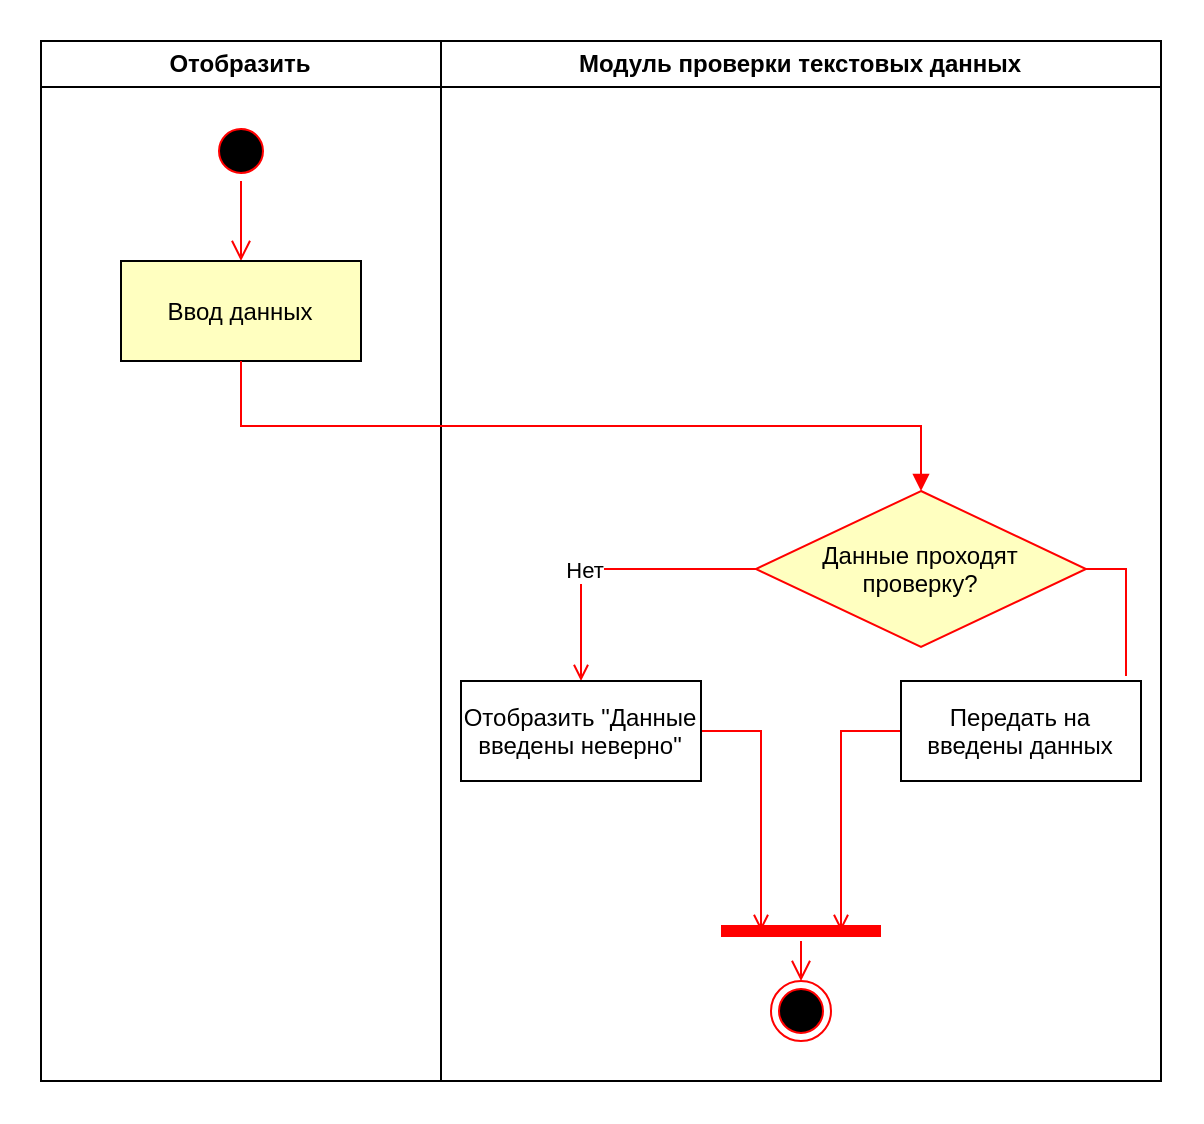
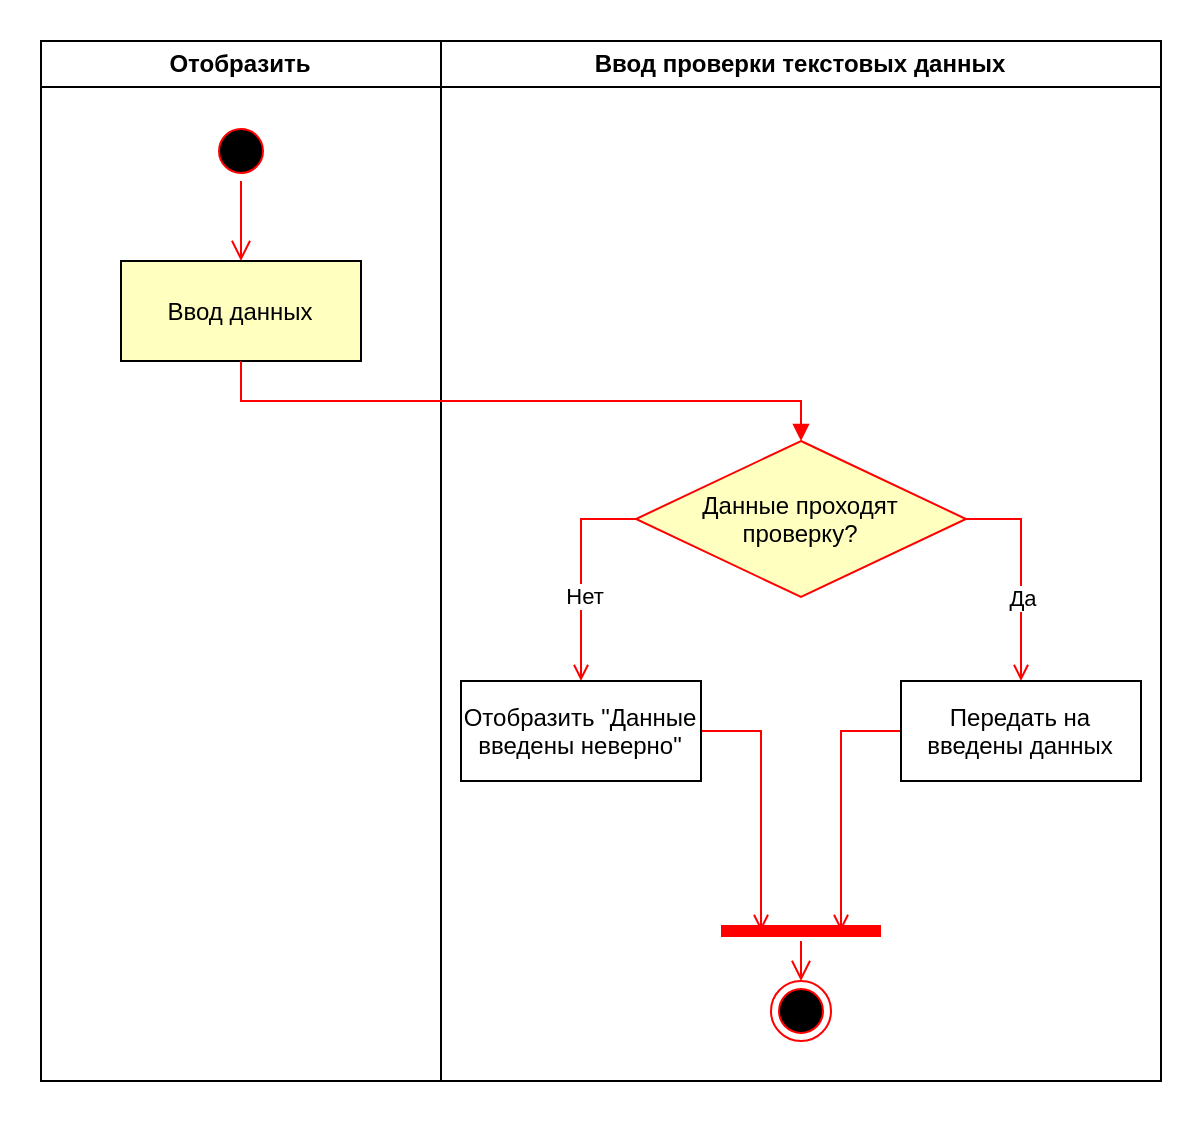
node "Модуль проверки текстовых данных": label "Модуль проверки текстовых данных" -> "Ввод проверки текстовых данных"
node "Данные проходят проверку?": moved (921, 569) -> (801, 519)
